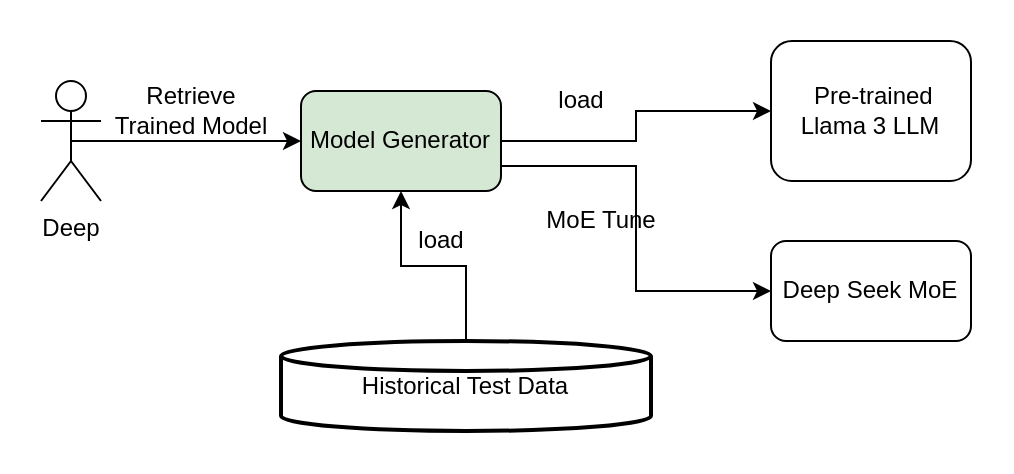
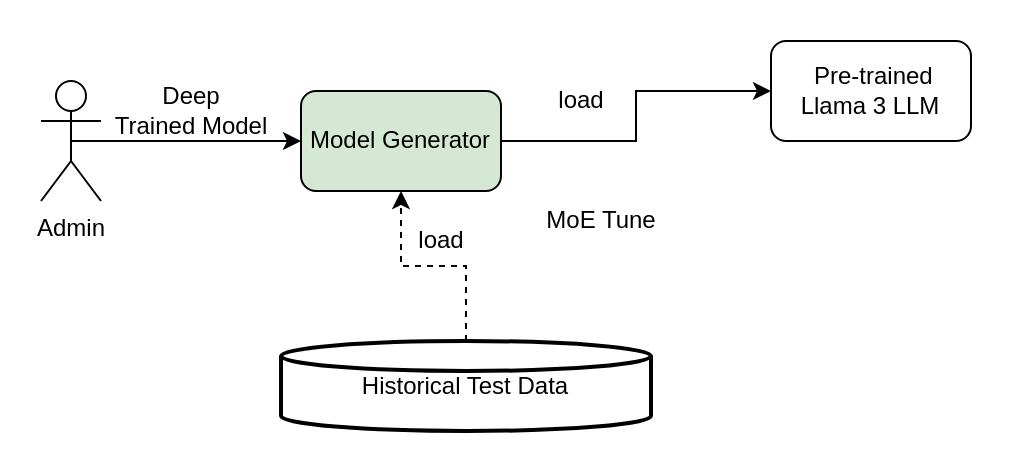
node "Retrieve Trained Model": label "Retrieve Trained Model" -> "Deep Trained Model"
node "Pre-trained Llama 3 LLM": size 200x140 -> 200x100
edge "Model Generator" -> "Deep Seek MoE": removed
node "Deep": label "Deep" -> "Admin"
edge "Historical Test Data" -> "Model Generator": style solid -> dashed
node "Deep Seek MoE": removed
